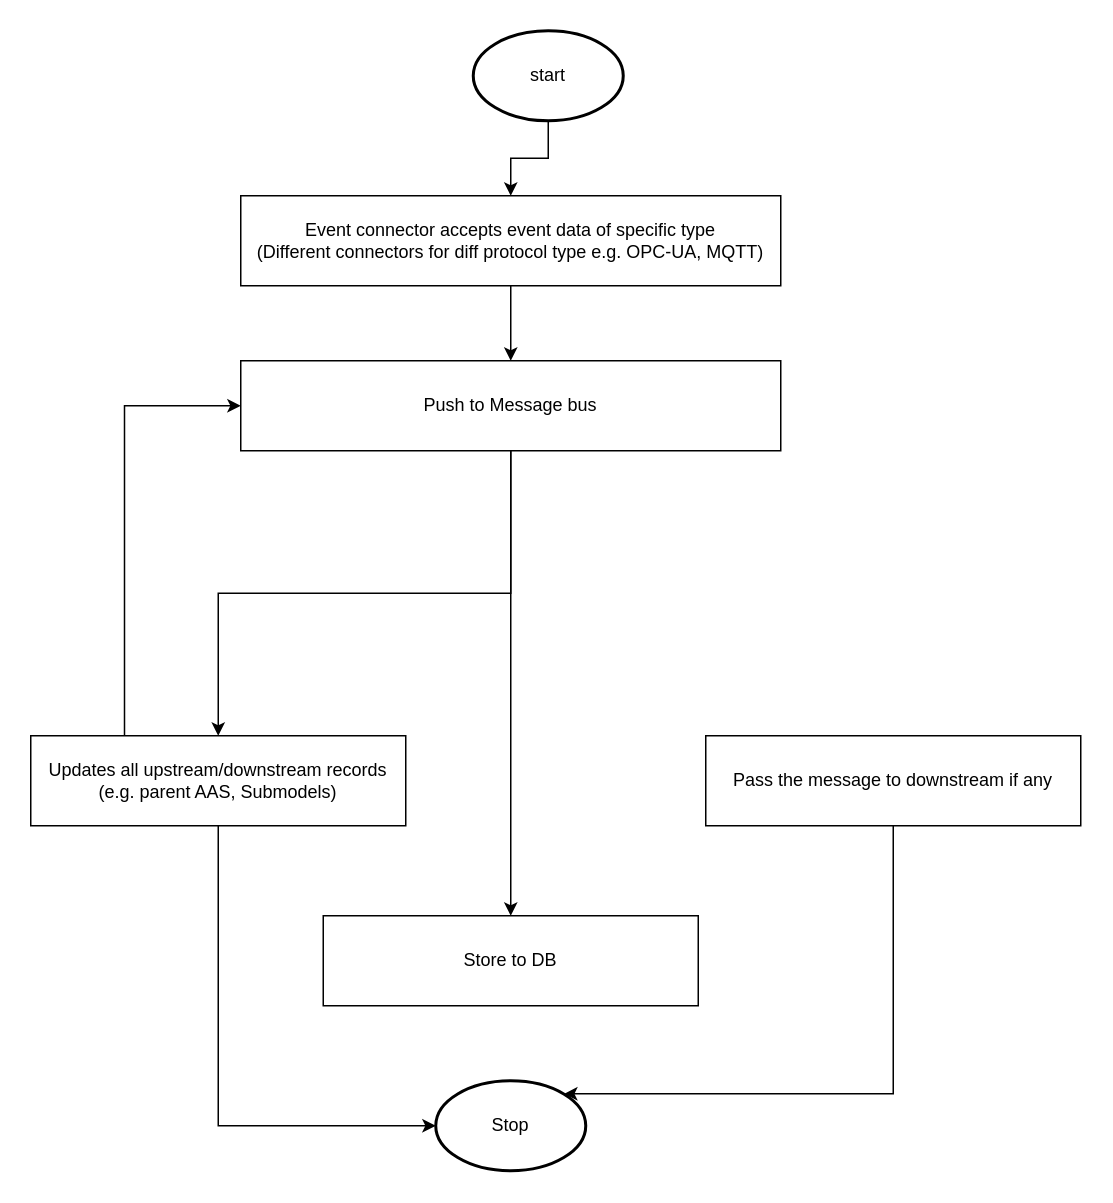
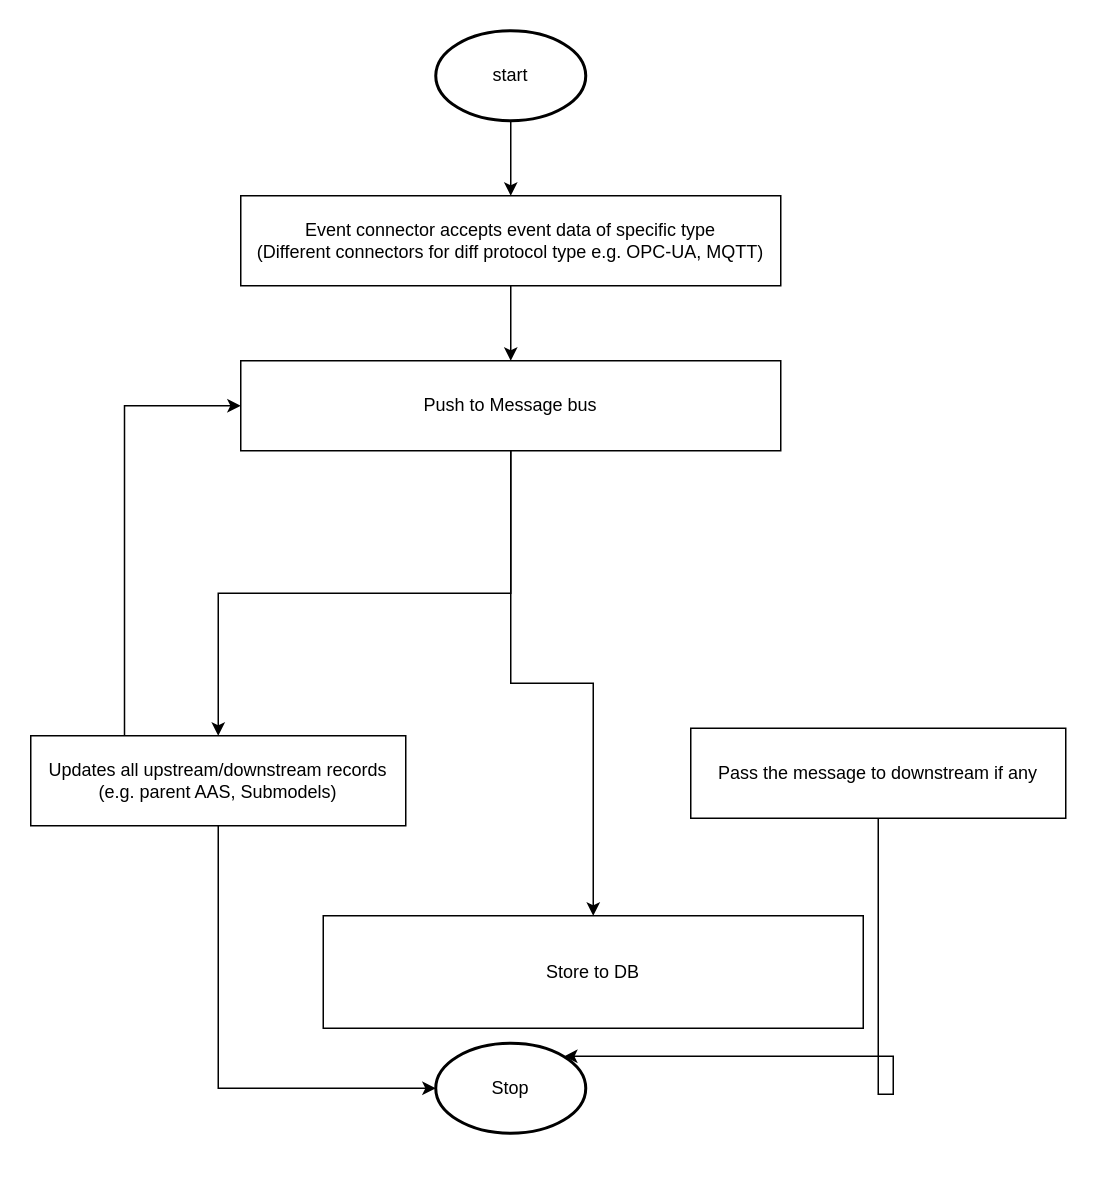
node "start": moved (548, 76) -> (511, 76)
node "Pass the message to downstream if any": moved (893, 781) -> (878, 773)
node "Store to DB": size 375x90 -> 540x113
node "Stop": moved (511, 1126) -> (511, 1088)
